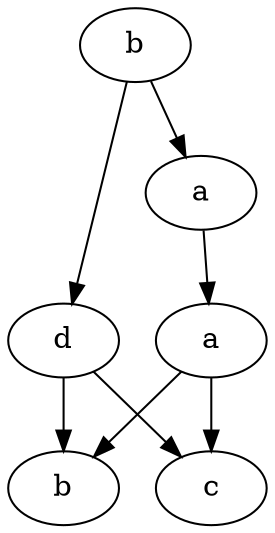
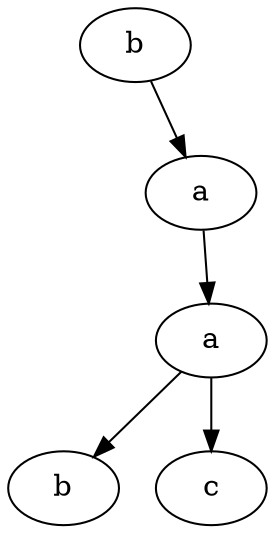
node "d": removed
